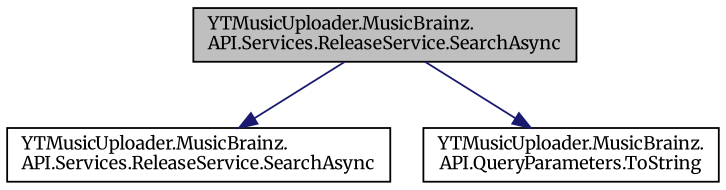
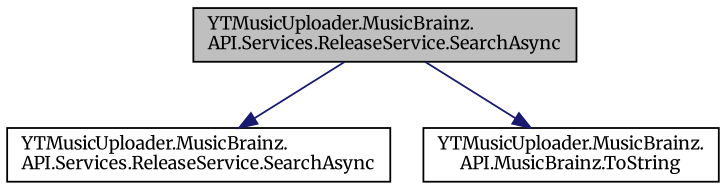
node "YTMusicUploader.MusicBrainz. API.QueryParameters.ToString": label "YTMusicUploader.MusicBrainz. API.QueryParameters.ToString" -> "YTMusicUploader.MusicBrainz. API.MusicBrainz.ToString"
